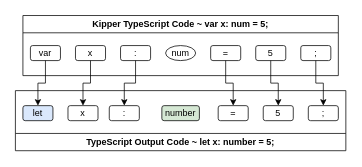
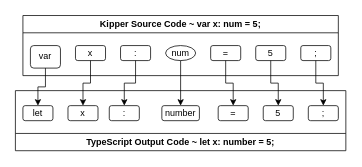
node "Kipper TypeScript Code ~ var x: num = 5;": label "Kipper TypeScript Code ~ var x: num = 5;" -> "Kipper Source Code ~ var x: num = 5;"
node "var": size 30x15 -> 30x23
edge "num" -> "number": added
node "let": fillcolor #dae8fc -> #ffffff
node "number": fillcolor #d5e8d4 -> #ffffff
